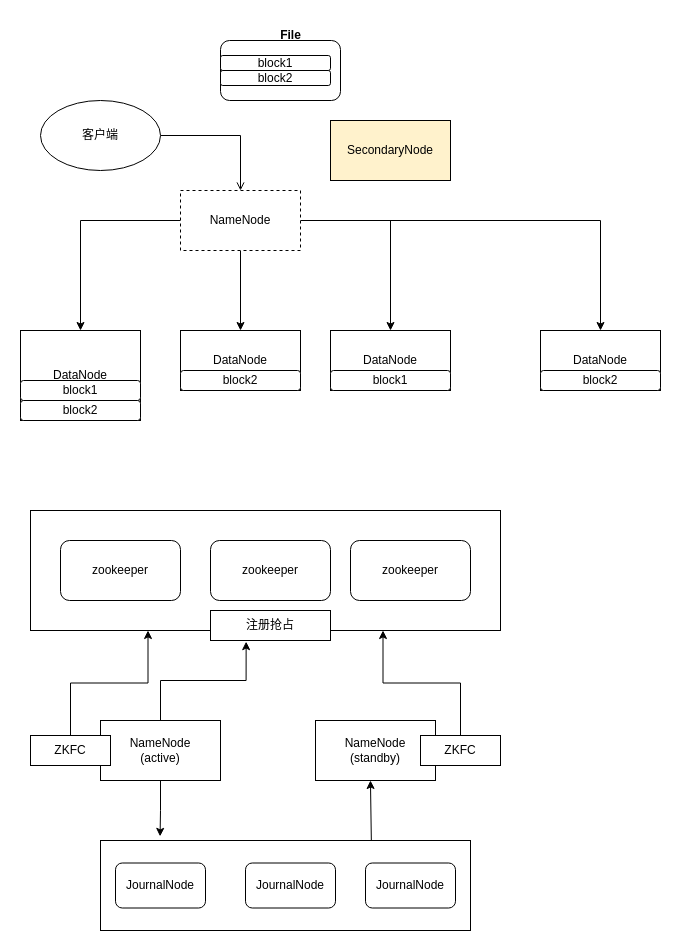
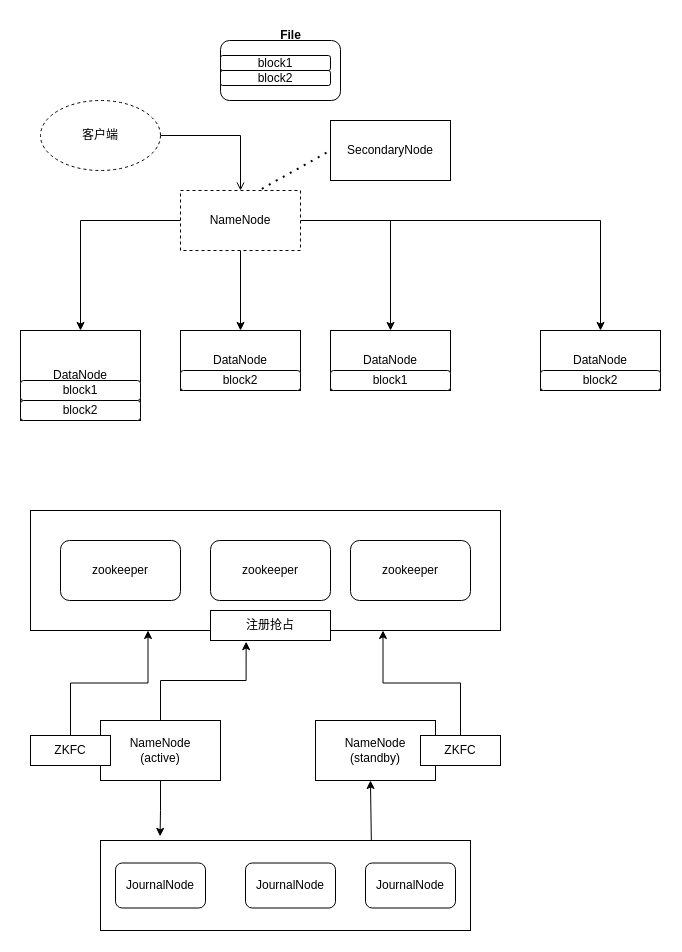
node "客户端": style solid -> dashed
node "SecondaryNode": fillcolor #fff2cc -> #ffffff
edge "SecondaryNode" -- "NameNode": added
